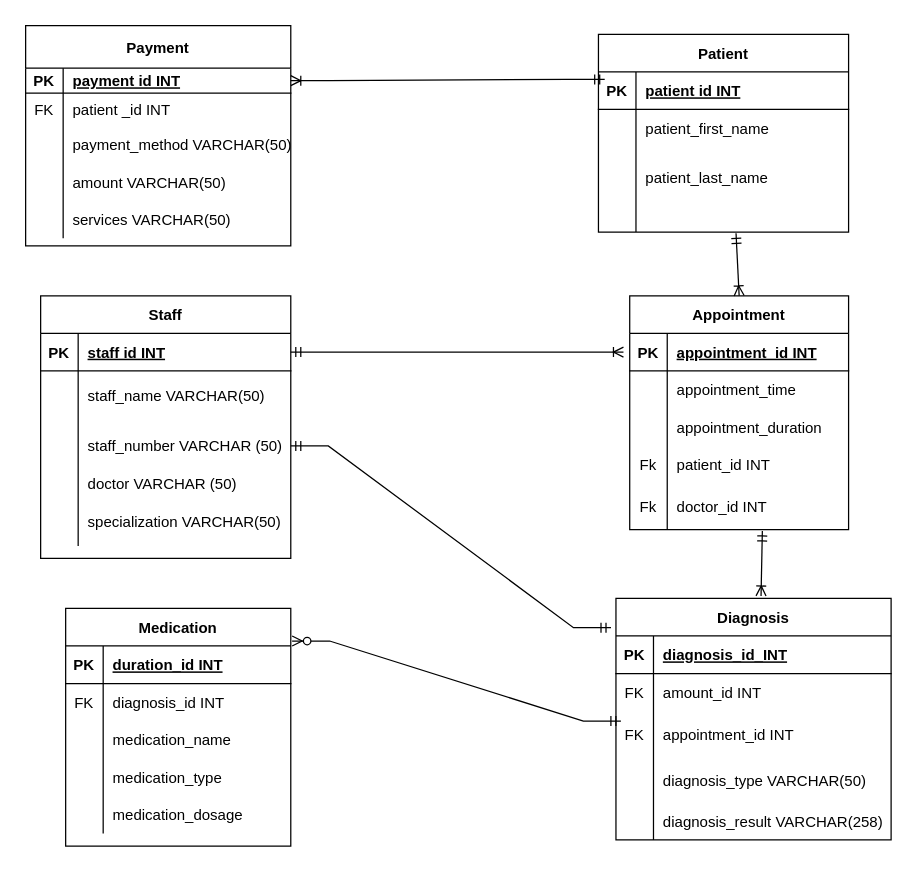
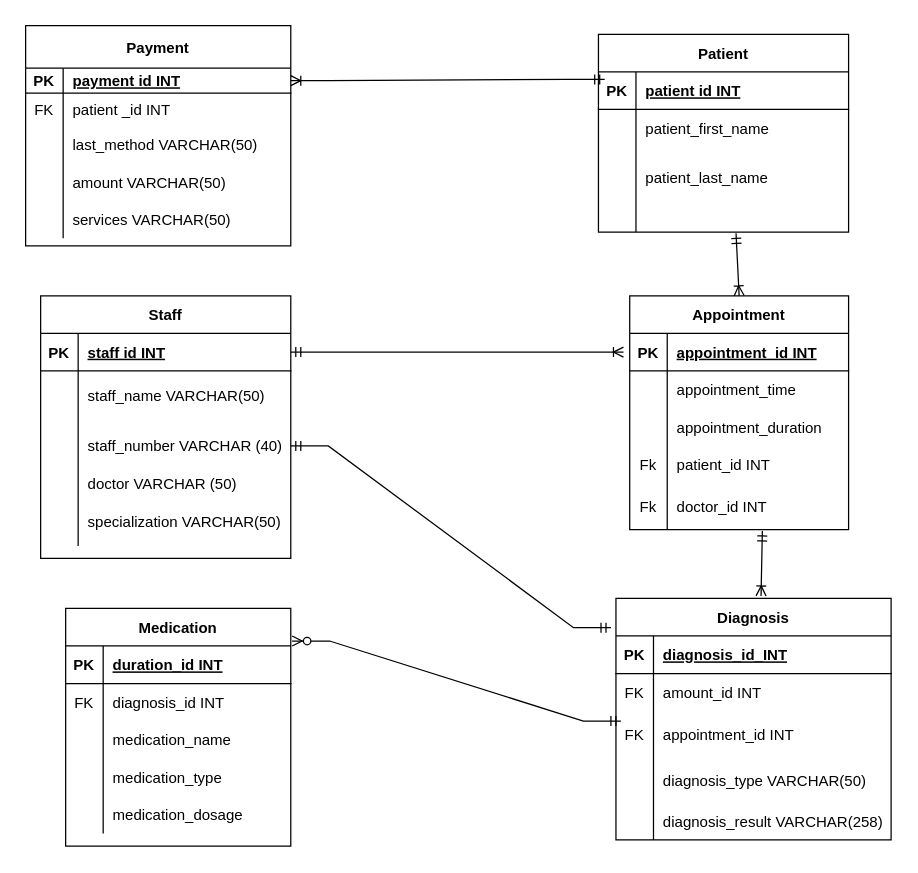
node "payment_method VARCHAR(50)": label "payment_method VARCHAR(50)" -> "last_method VARCHAR(50)"
node "staff_number VARCHAR (50)": label "staff_number VARCHAR (50)" -> "staff_number VARCHAR (40)"
